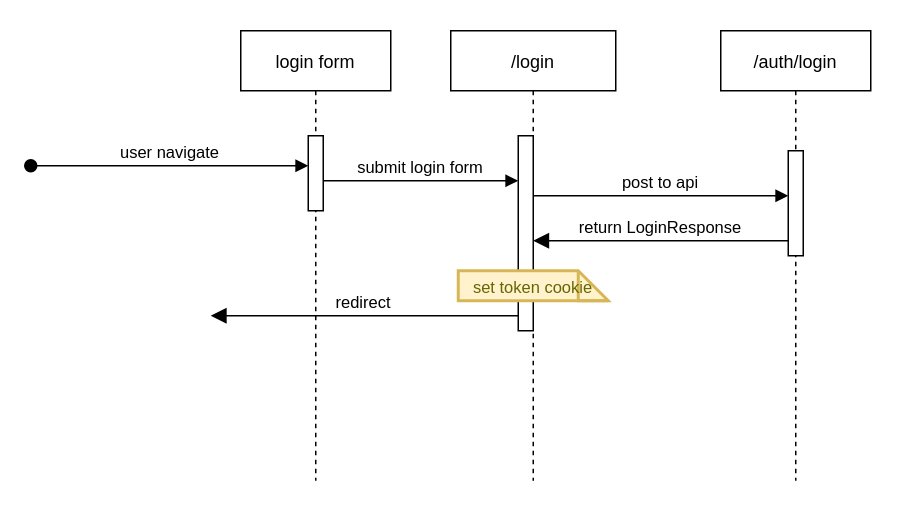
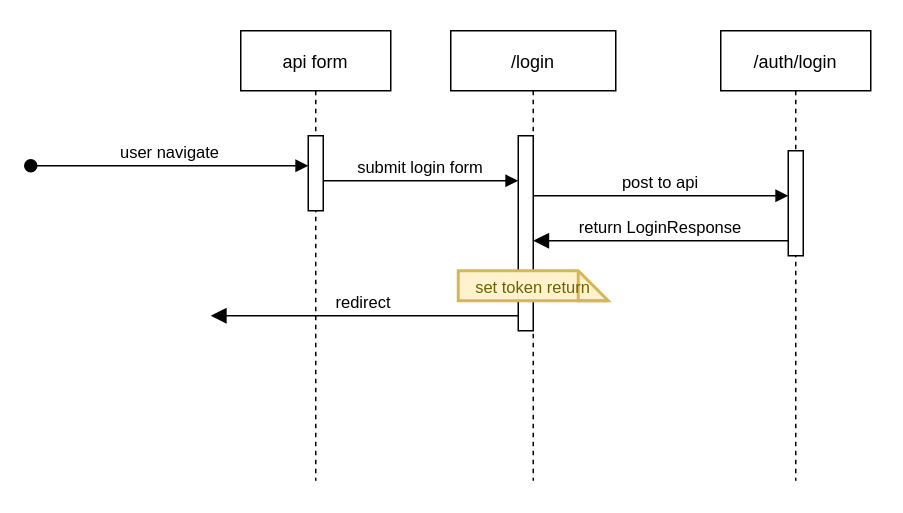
node "login form": label "login form" -> "api form"
node "set token cookie": label "set token cookie" -> "set token return"
